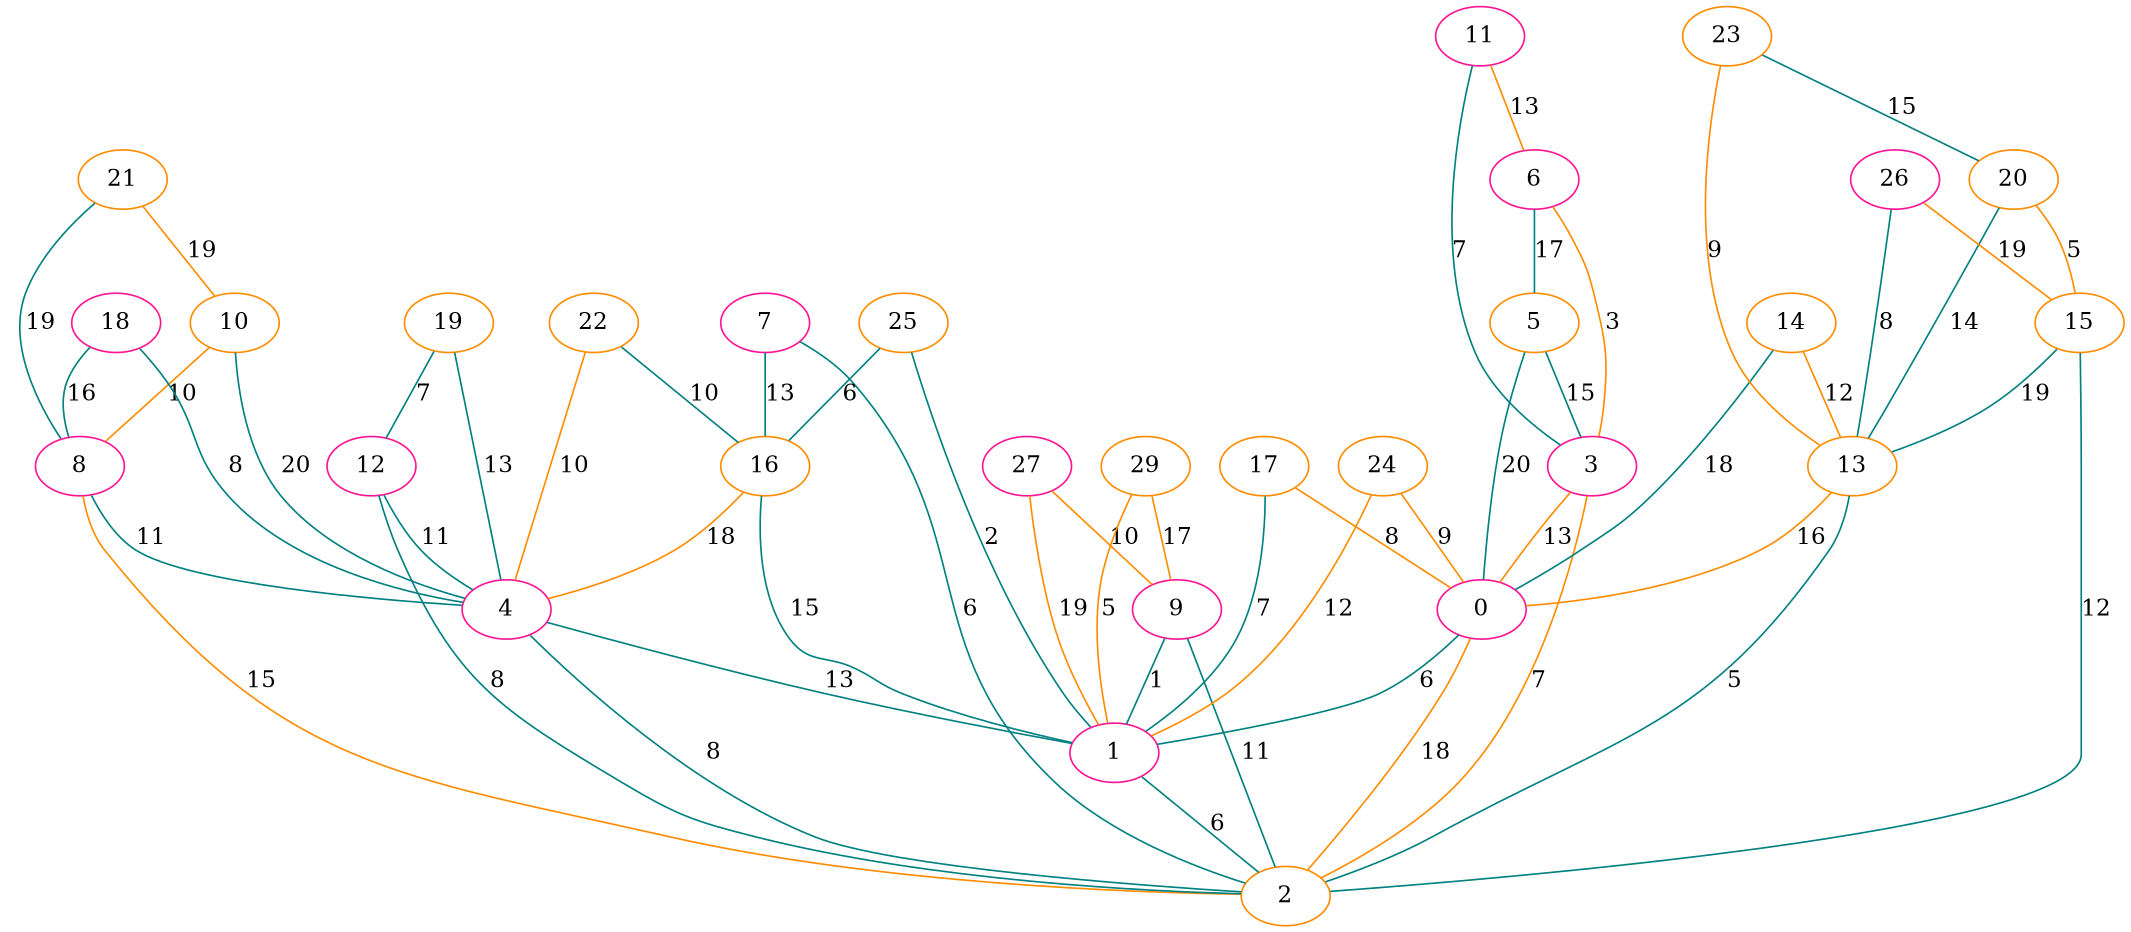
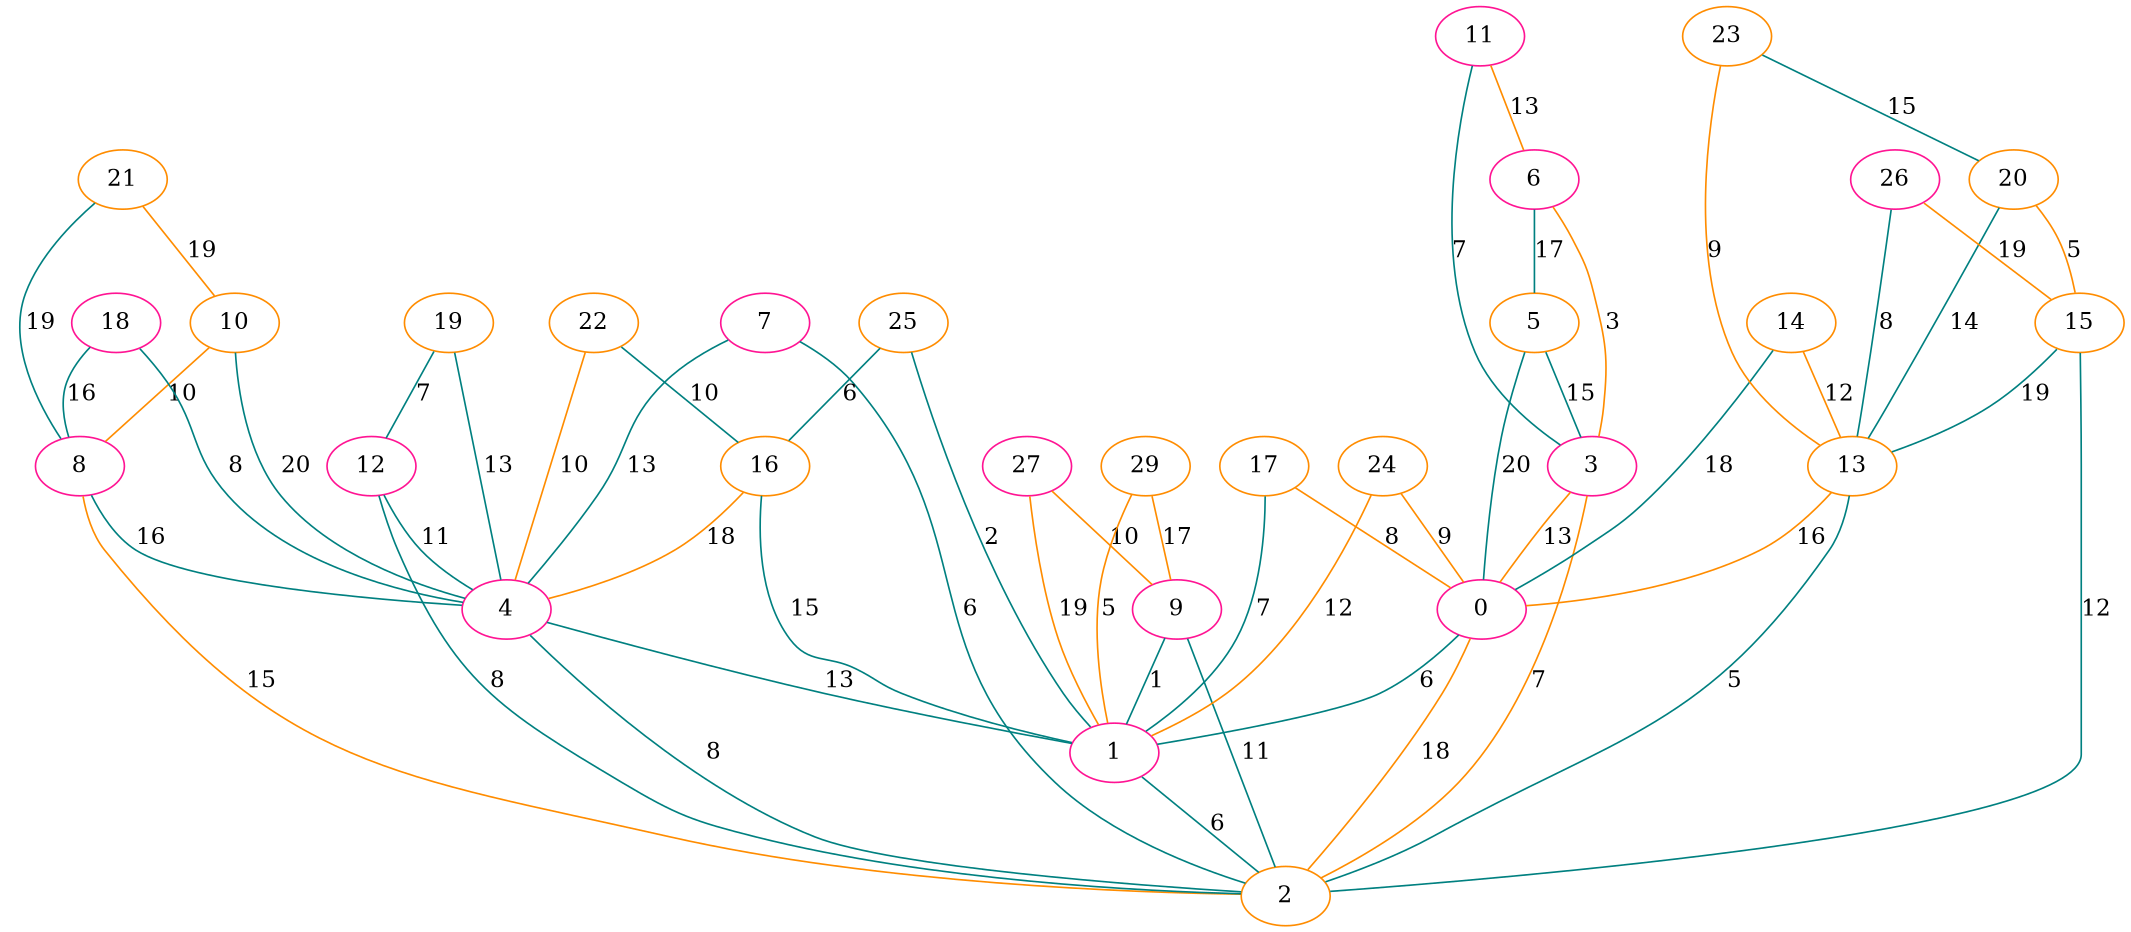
edge "7" -- "16": now "7" -- "4"
edge "8" -- "4": label "11" -> "16"
